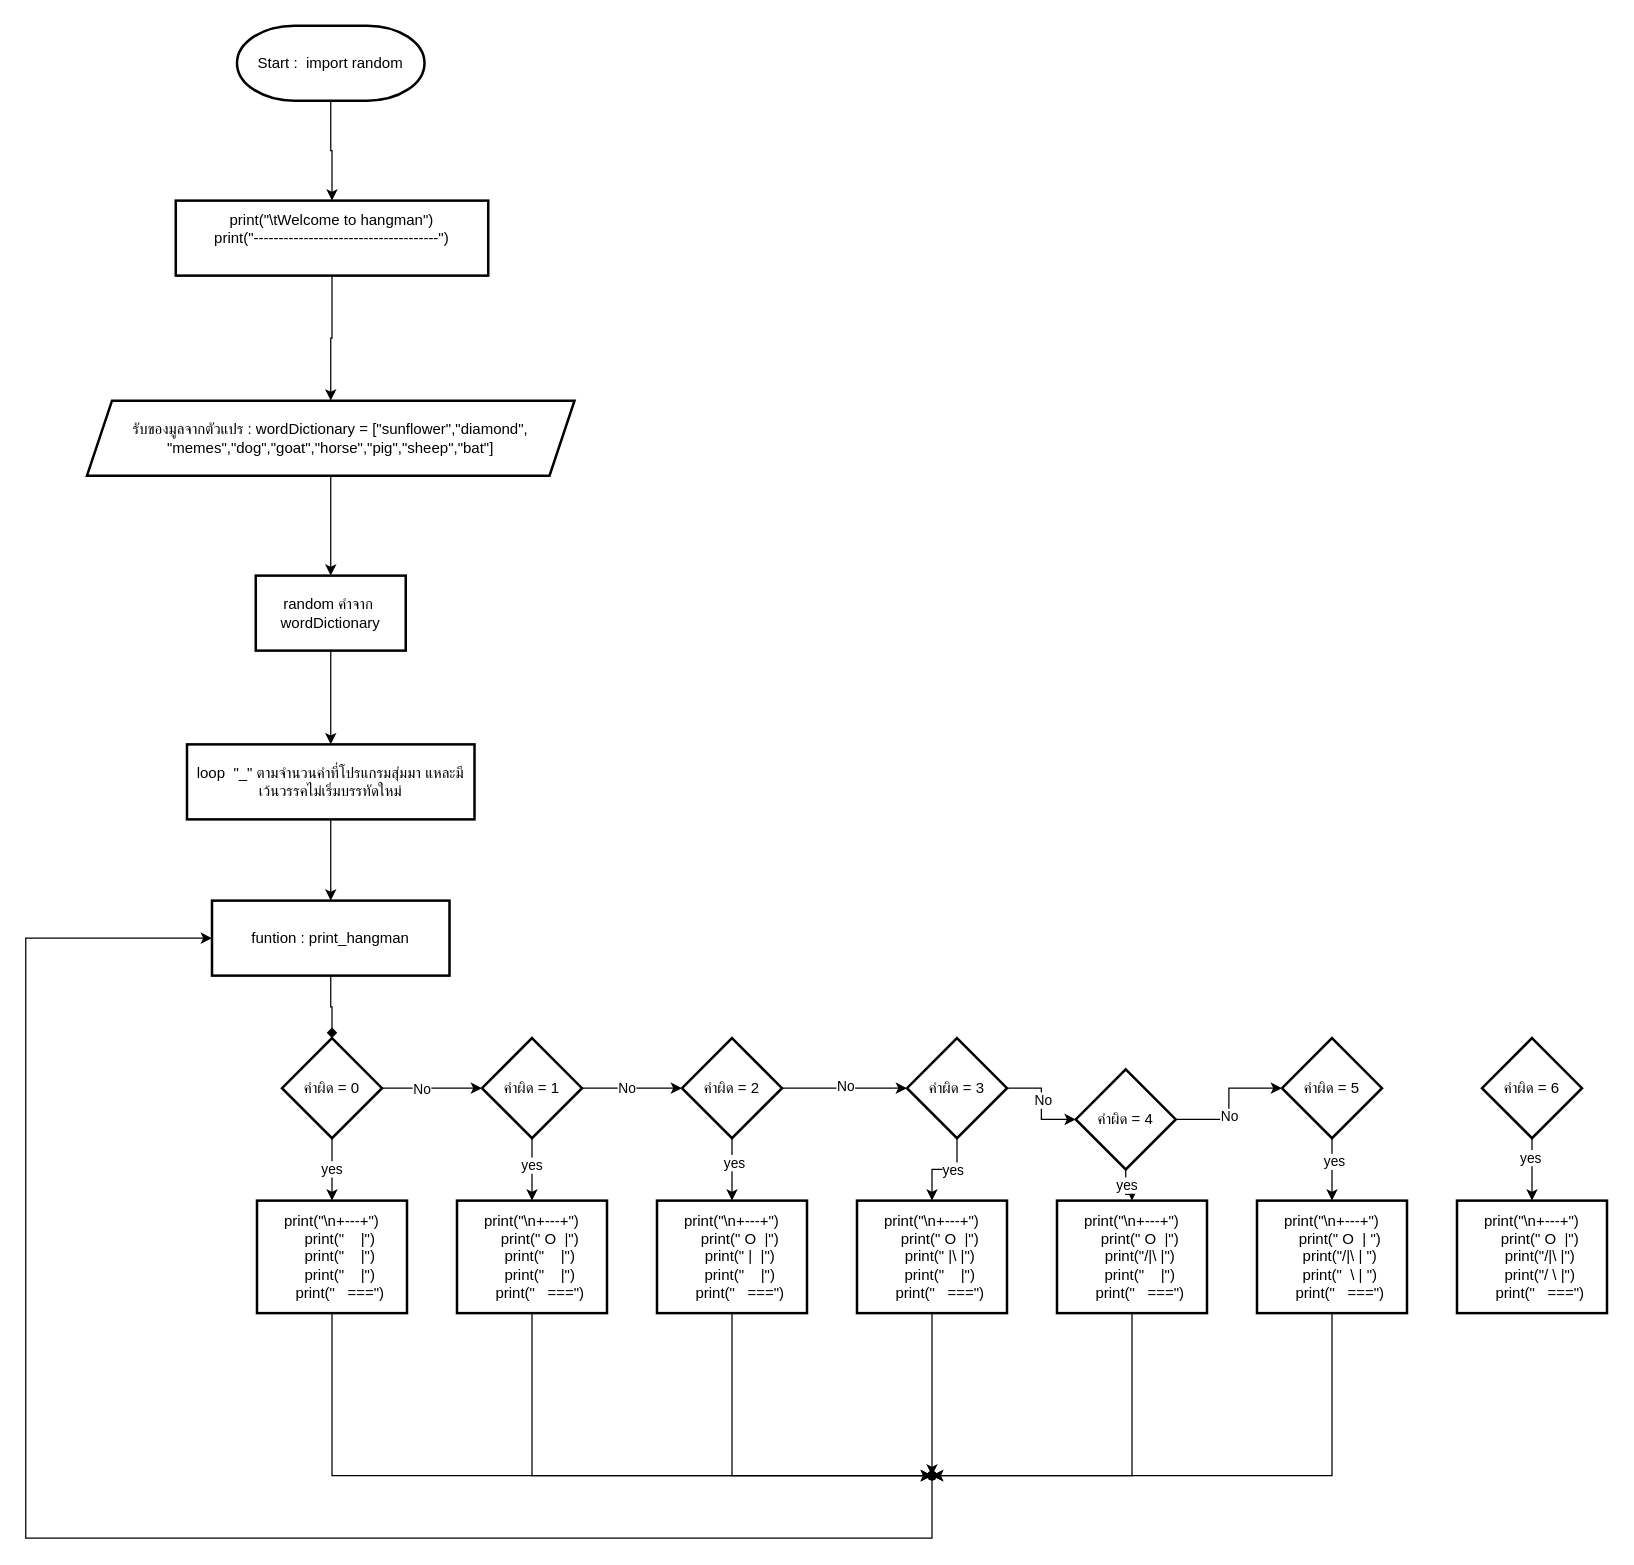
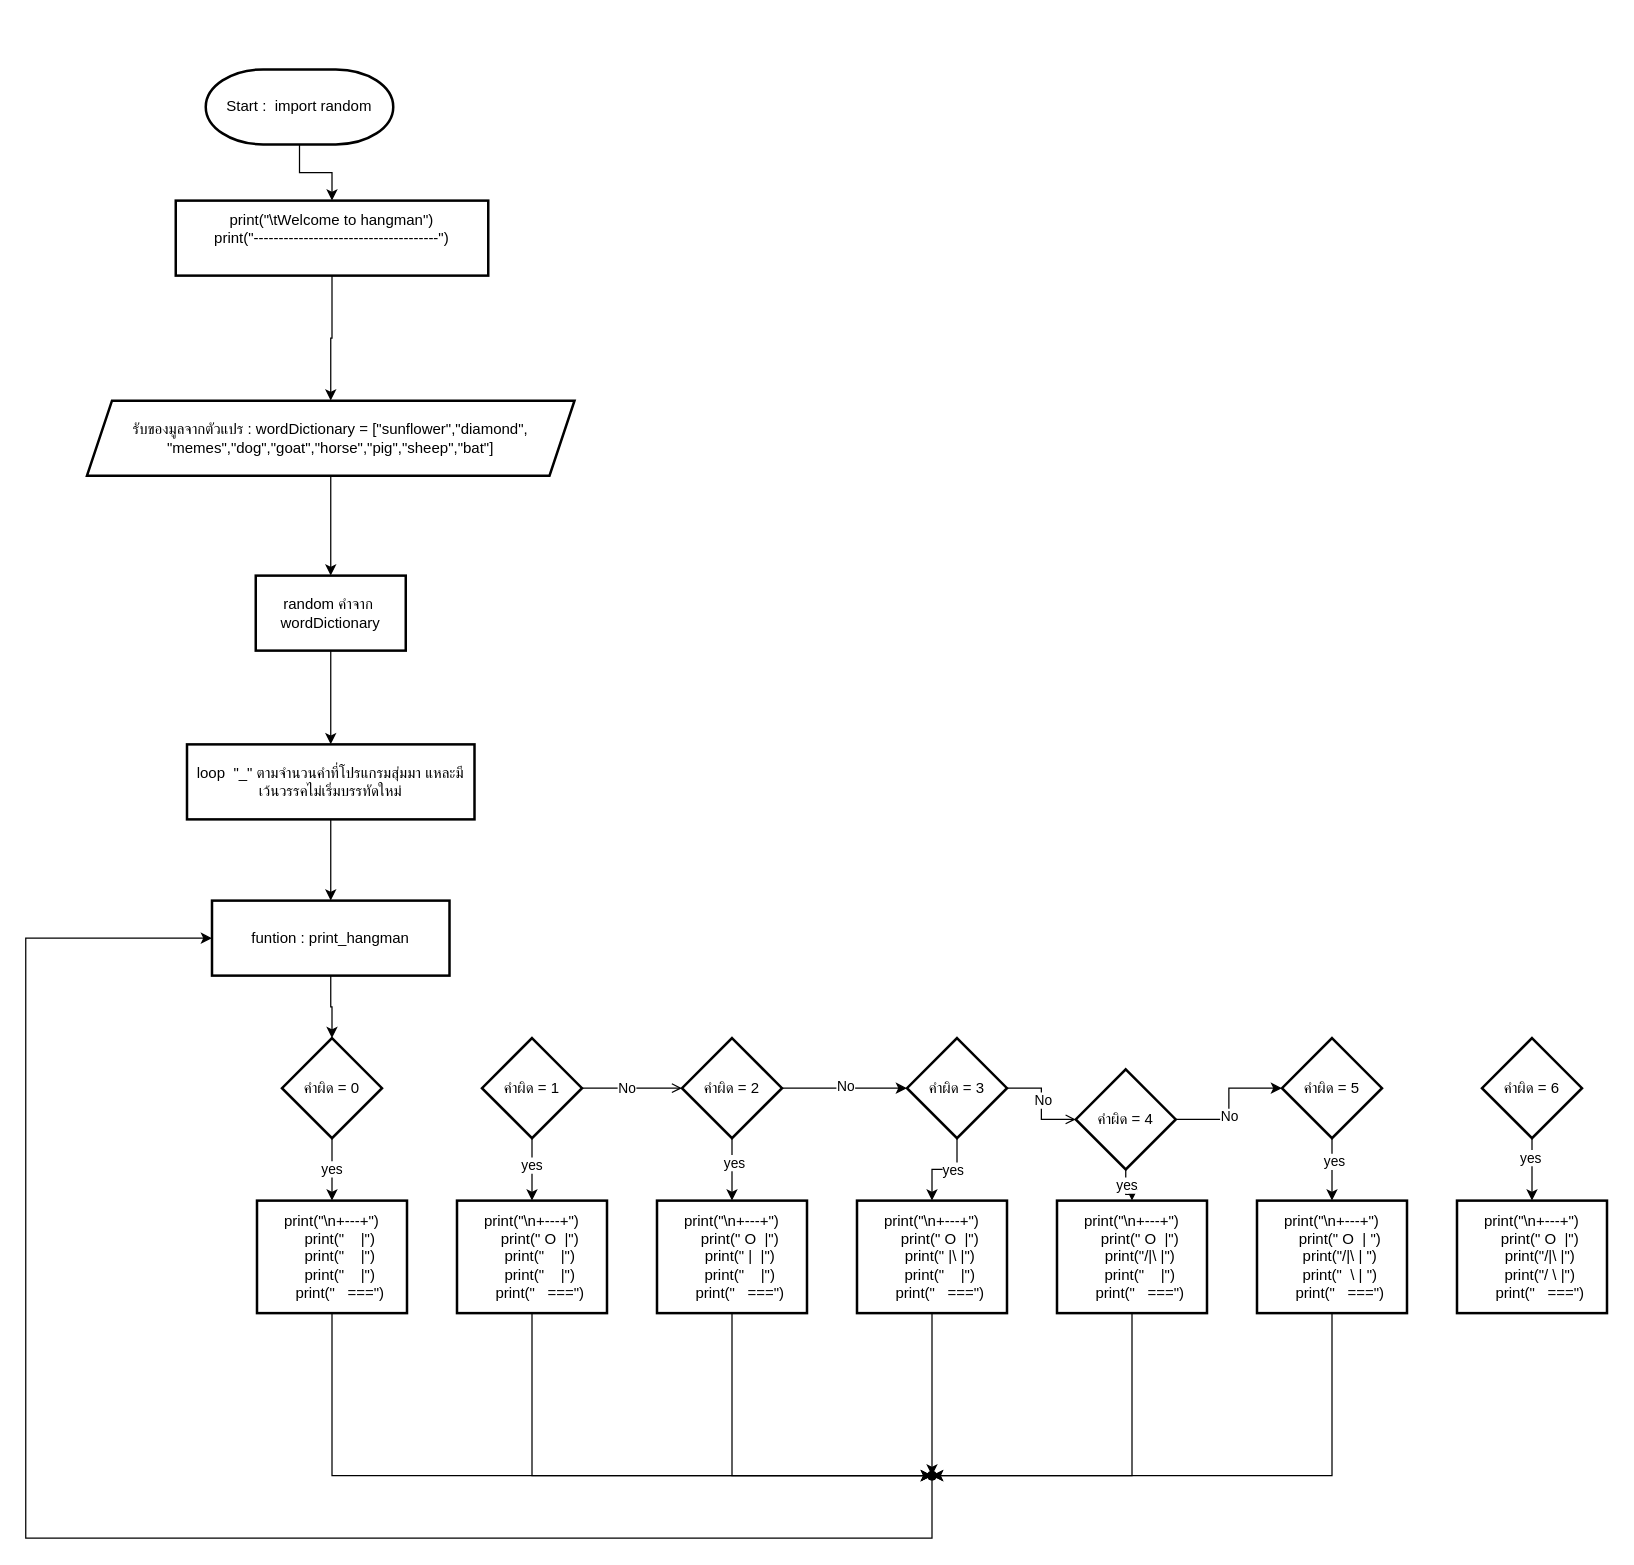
node "Start : import random": moved (331, 63) -> (299, 107)
edge "funtion : print_hangman" -> "คำผิด = 0": arrowhead diamond -> classic
edge "คำผิด = 0" -> "คำผิด = 1": removed, label "No"
edge "คำผิด = 1" -> "คำผิด = 2": arrowhead classic -> open
edge "คำผิด = 3" -> "คำผิด = 4": arrowhead classic -> open
